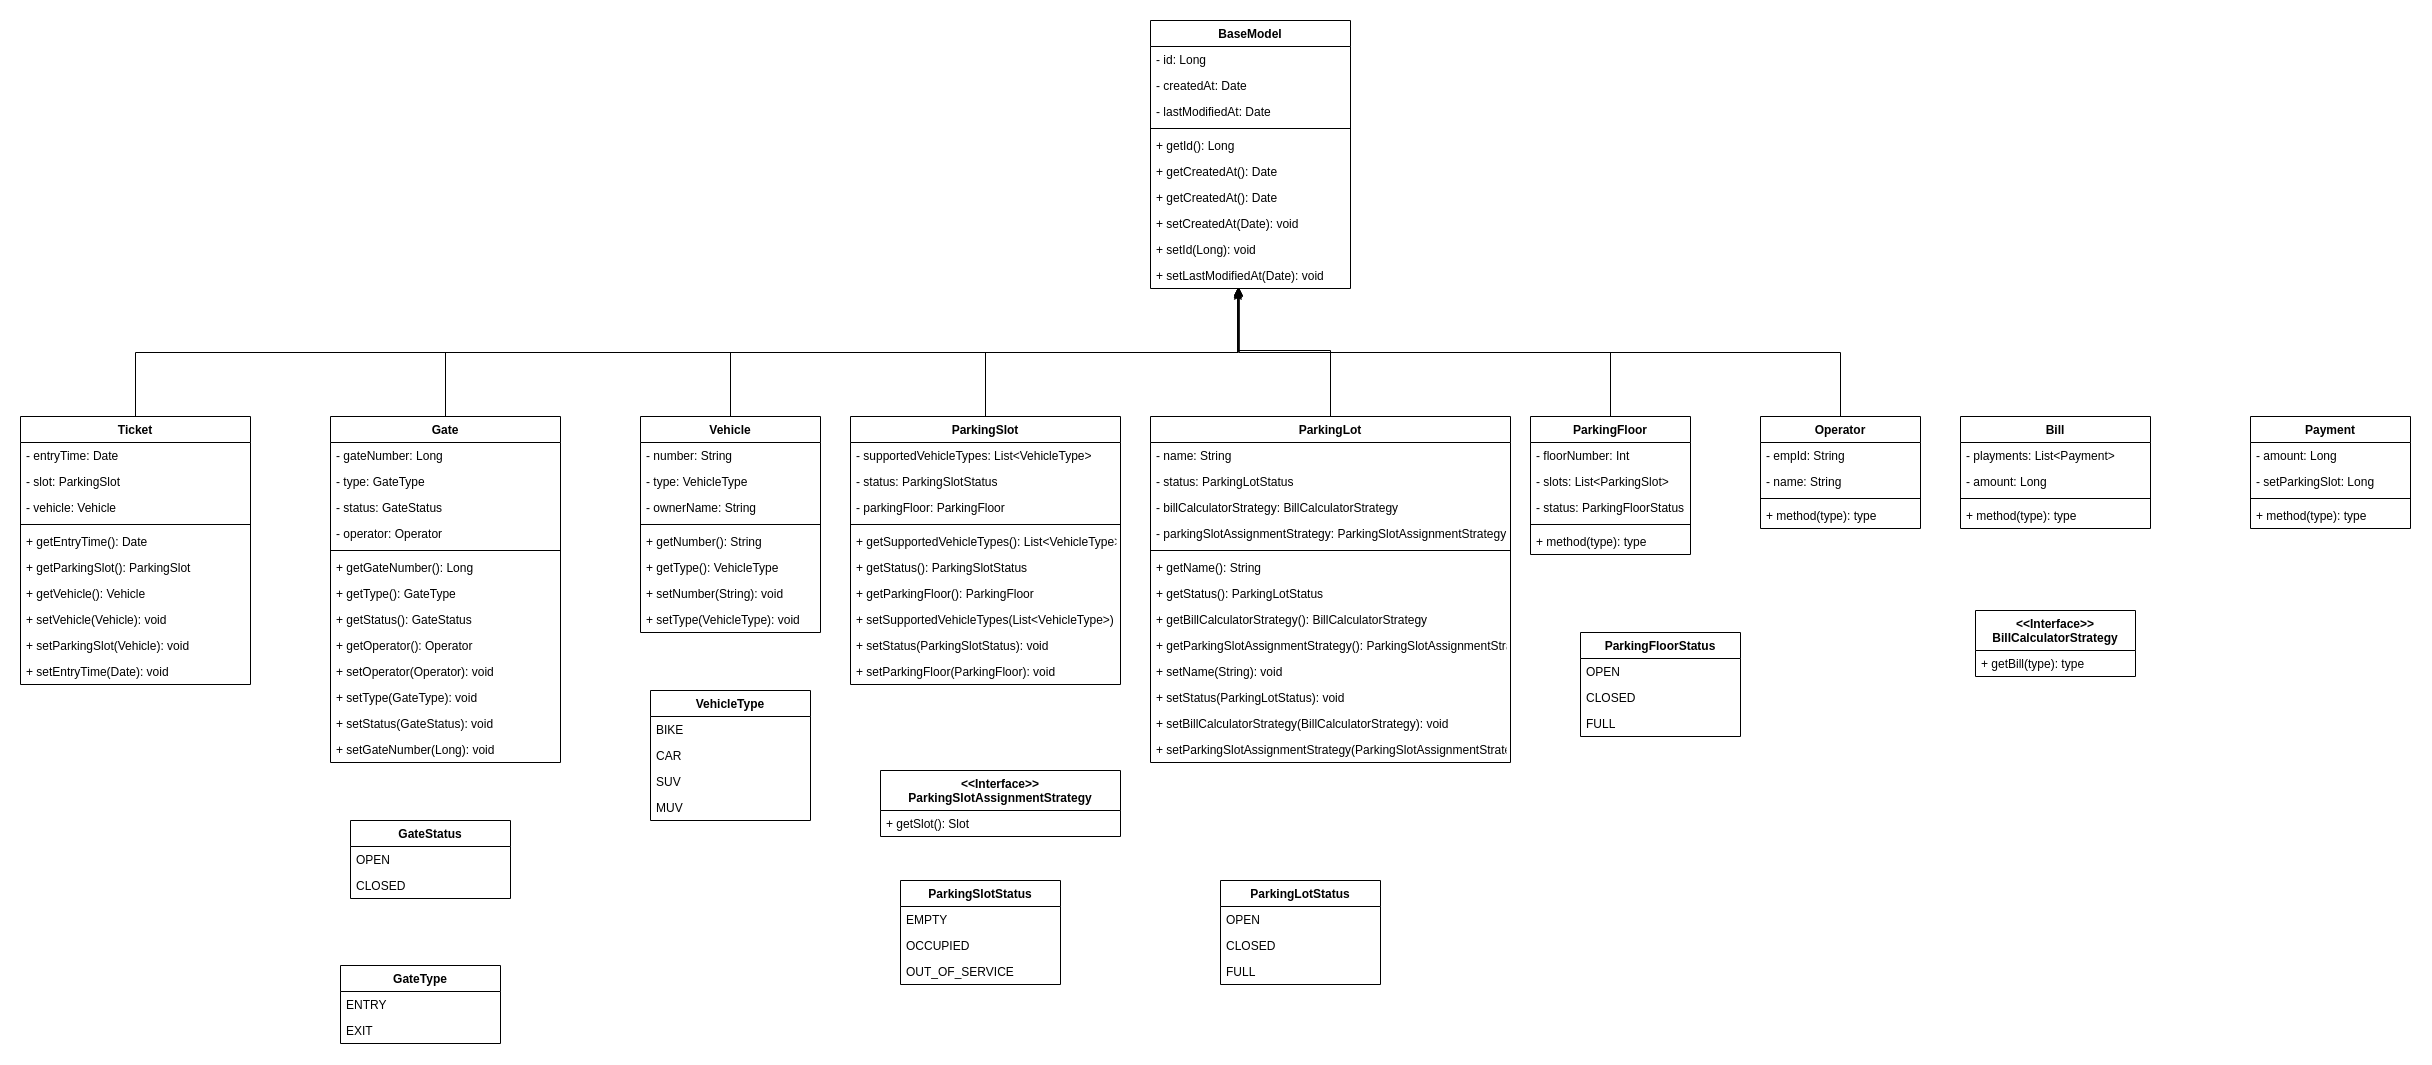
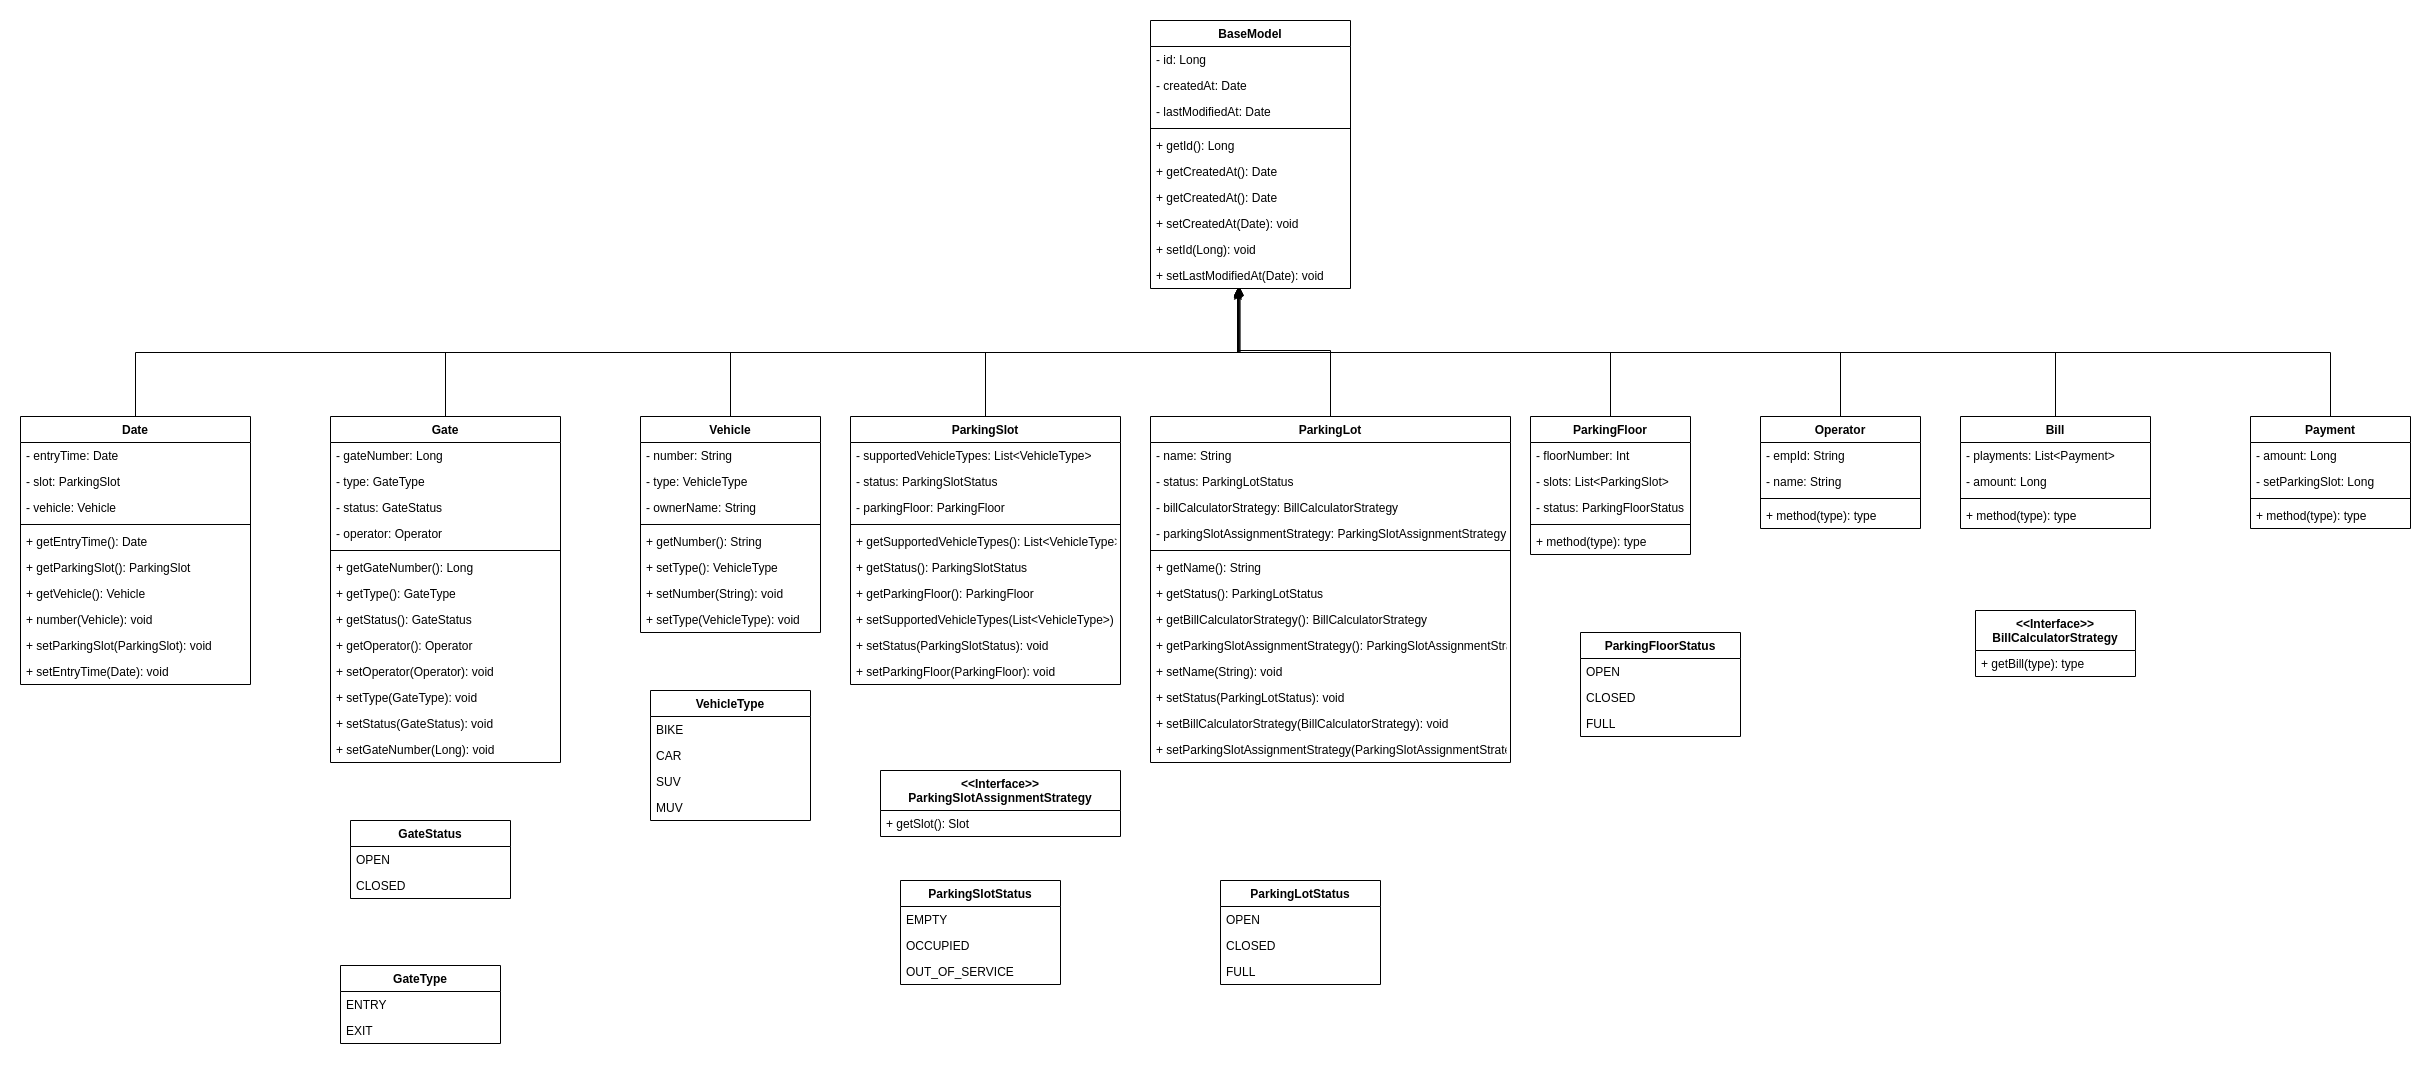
edge "Payment" -> "+ setLastModifiedAt(Date): void": added
edge "Bill" -> "+ setLastModifiedAt(Date): void": added
node "Ticket": label "Ticket" -> "Date"
node "+ getType(): VehicleType": label "+ getType(): VehicleType" -> "+ setType(): VehicleType"
node "+ setVehicle(Vehicle): void": label "+ setVehicle(Vehicle): void" -> "+ number(Vehicle): void"
node "+ setParkingSlot(Vehicle): void": label "+ setParkingSlot(Vehicle): void" -> "+ setParkingSlot(ParkingSlot): void"
